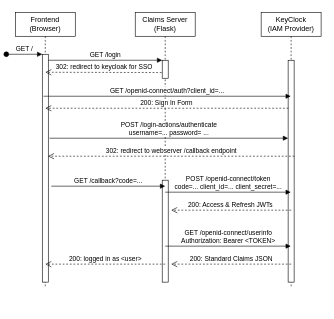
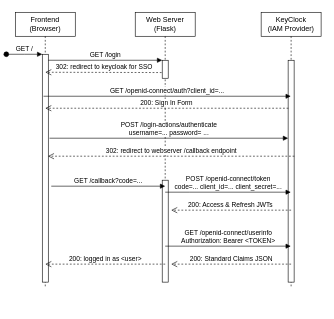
node "Claims Server (Flask)": label "Claims Server (Flask)" -> "Web Server (Flask)"
